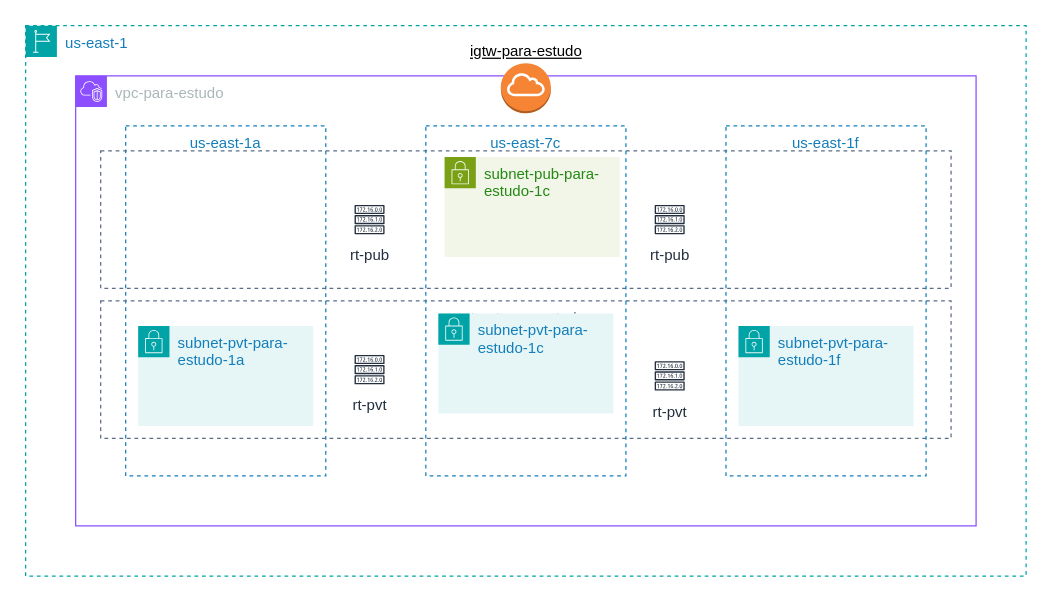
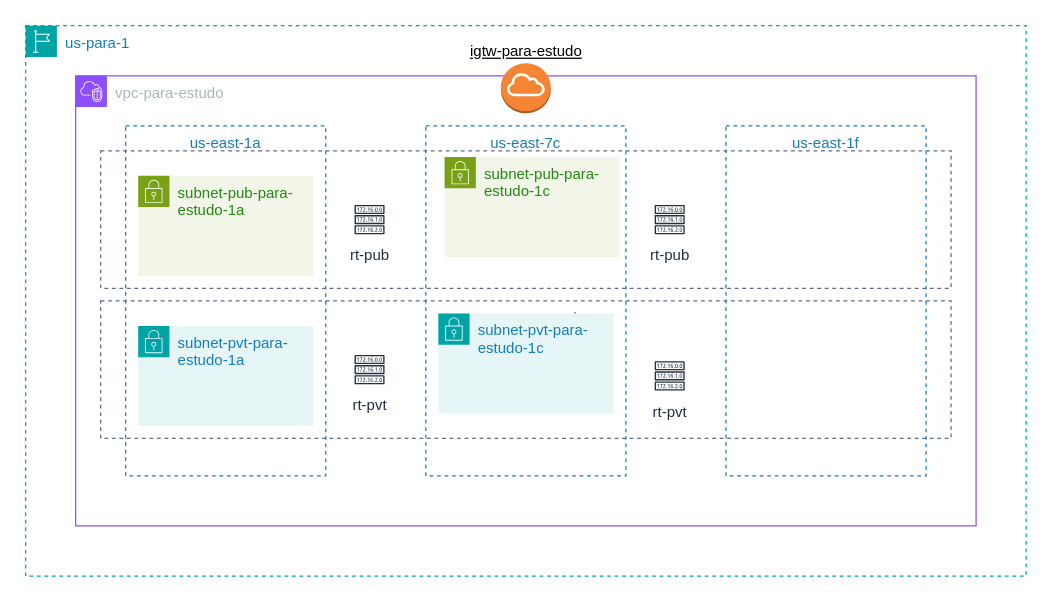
node "us-east-1": label "us-east-1" -> "us-para-1"
node "subnet-pub-para-estudo-1a": added
node "subnet-pvt-para-estudo-1f": removed
